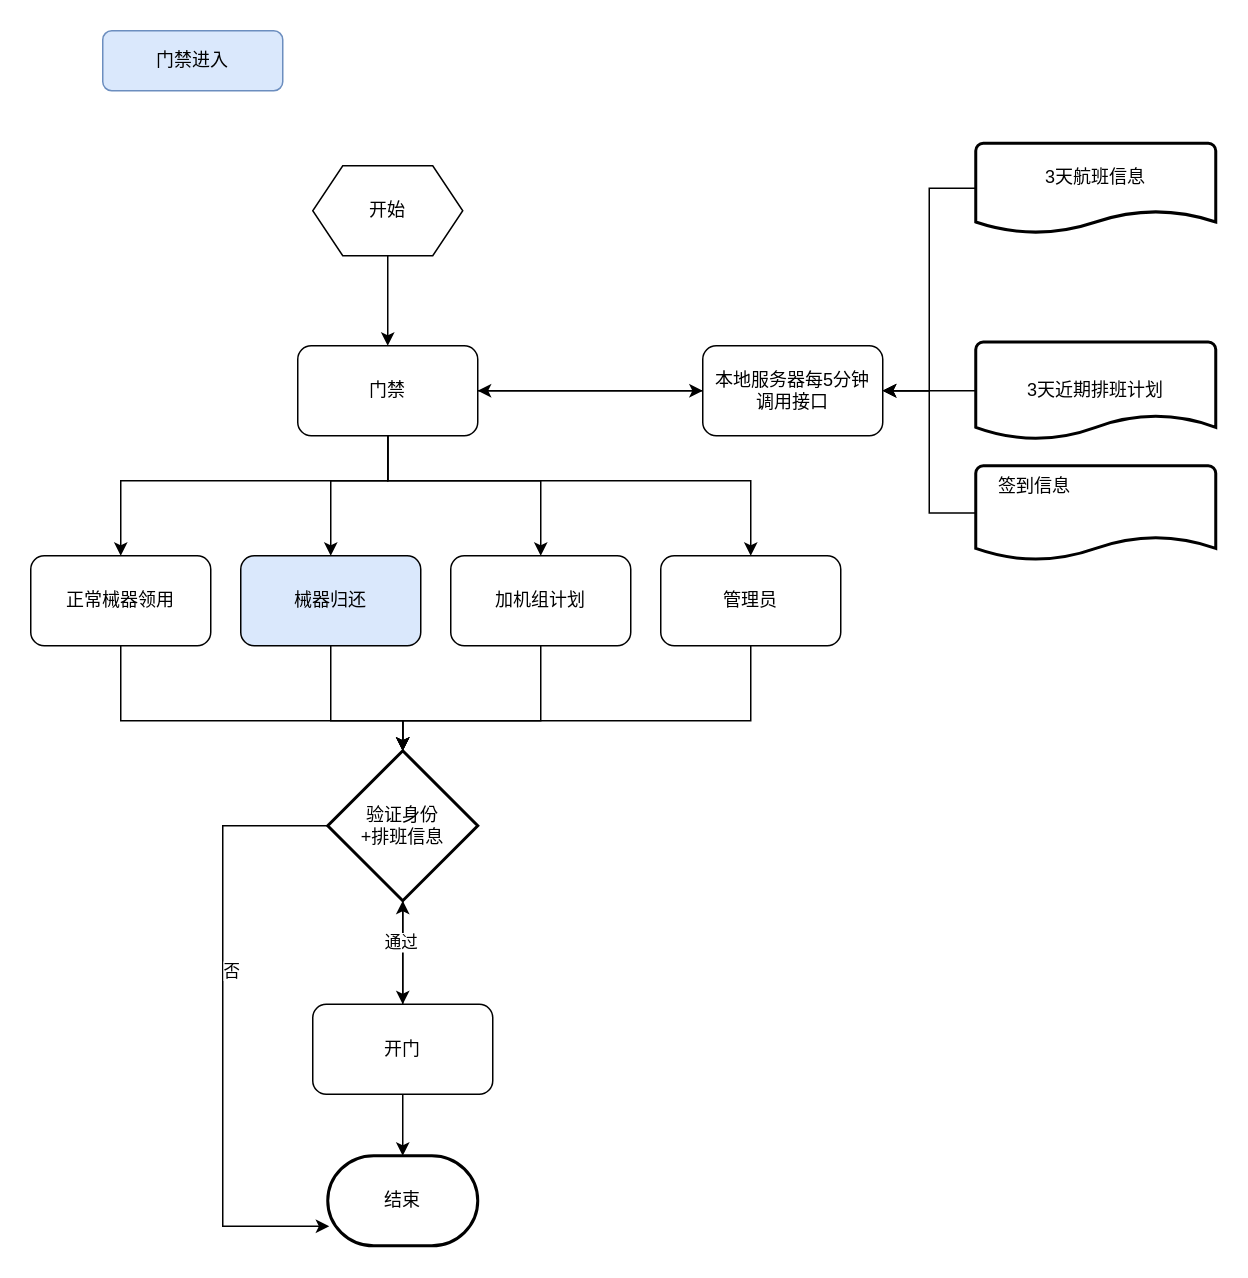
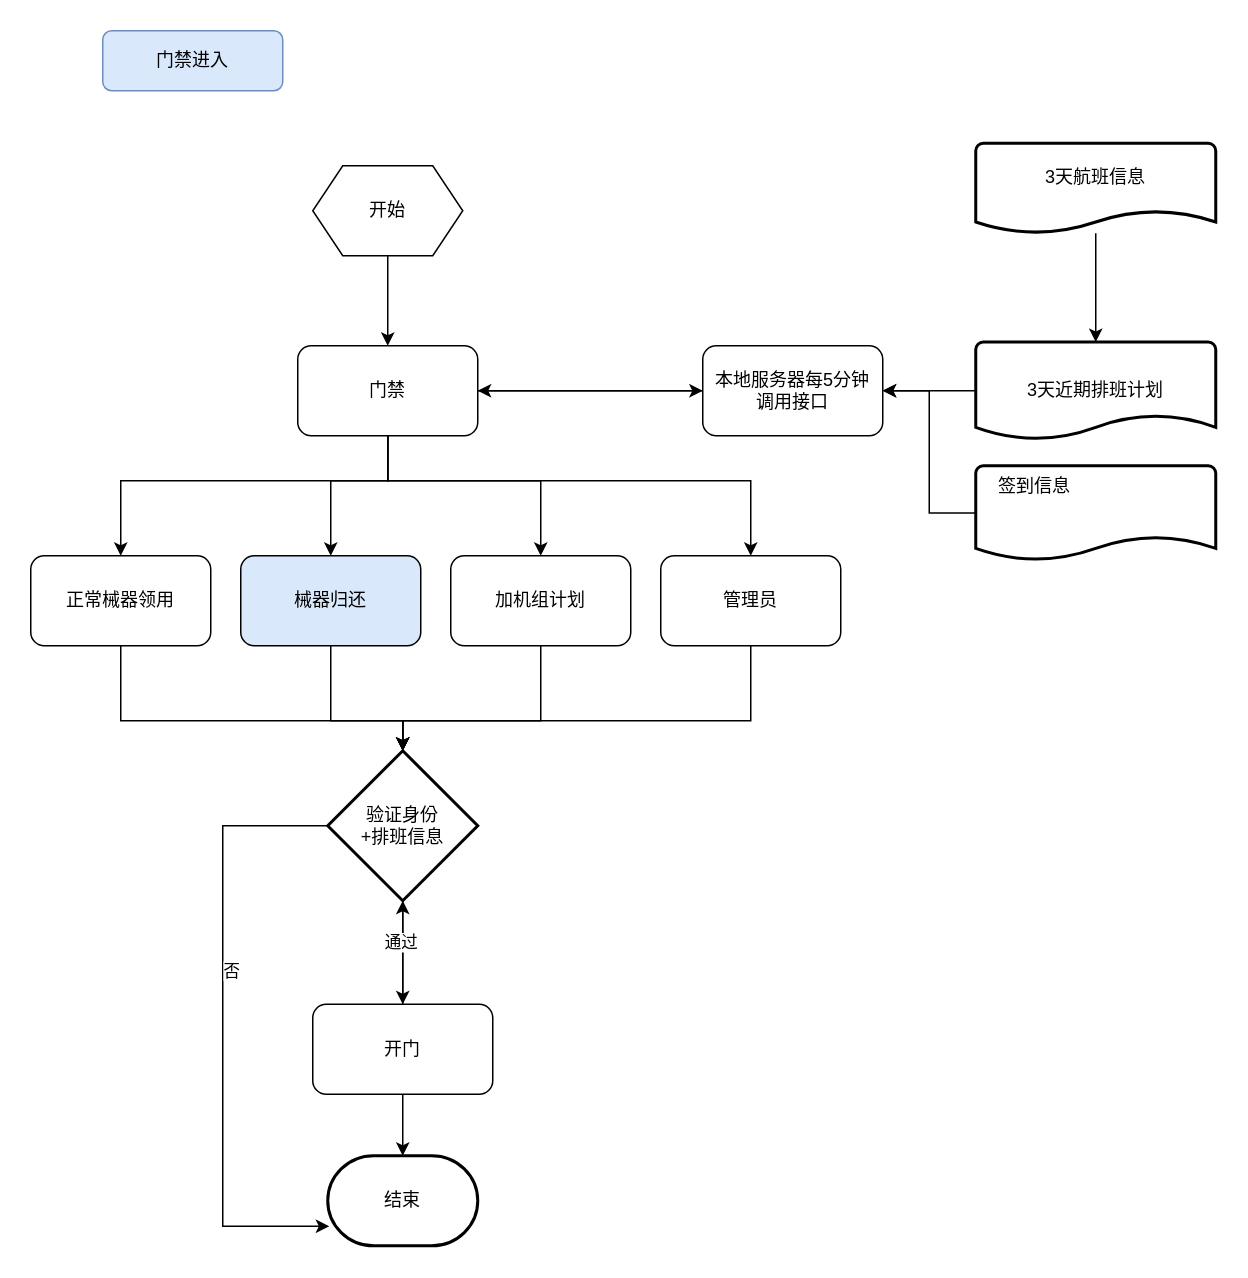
edge "3天航班信息" -> "本地服务器每5分钟 调用接口": now "3天航班信息" -> "3天近期排班计划"
